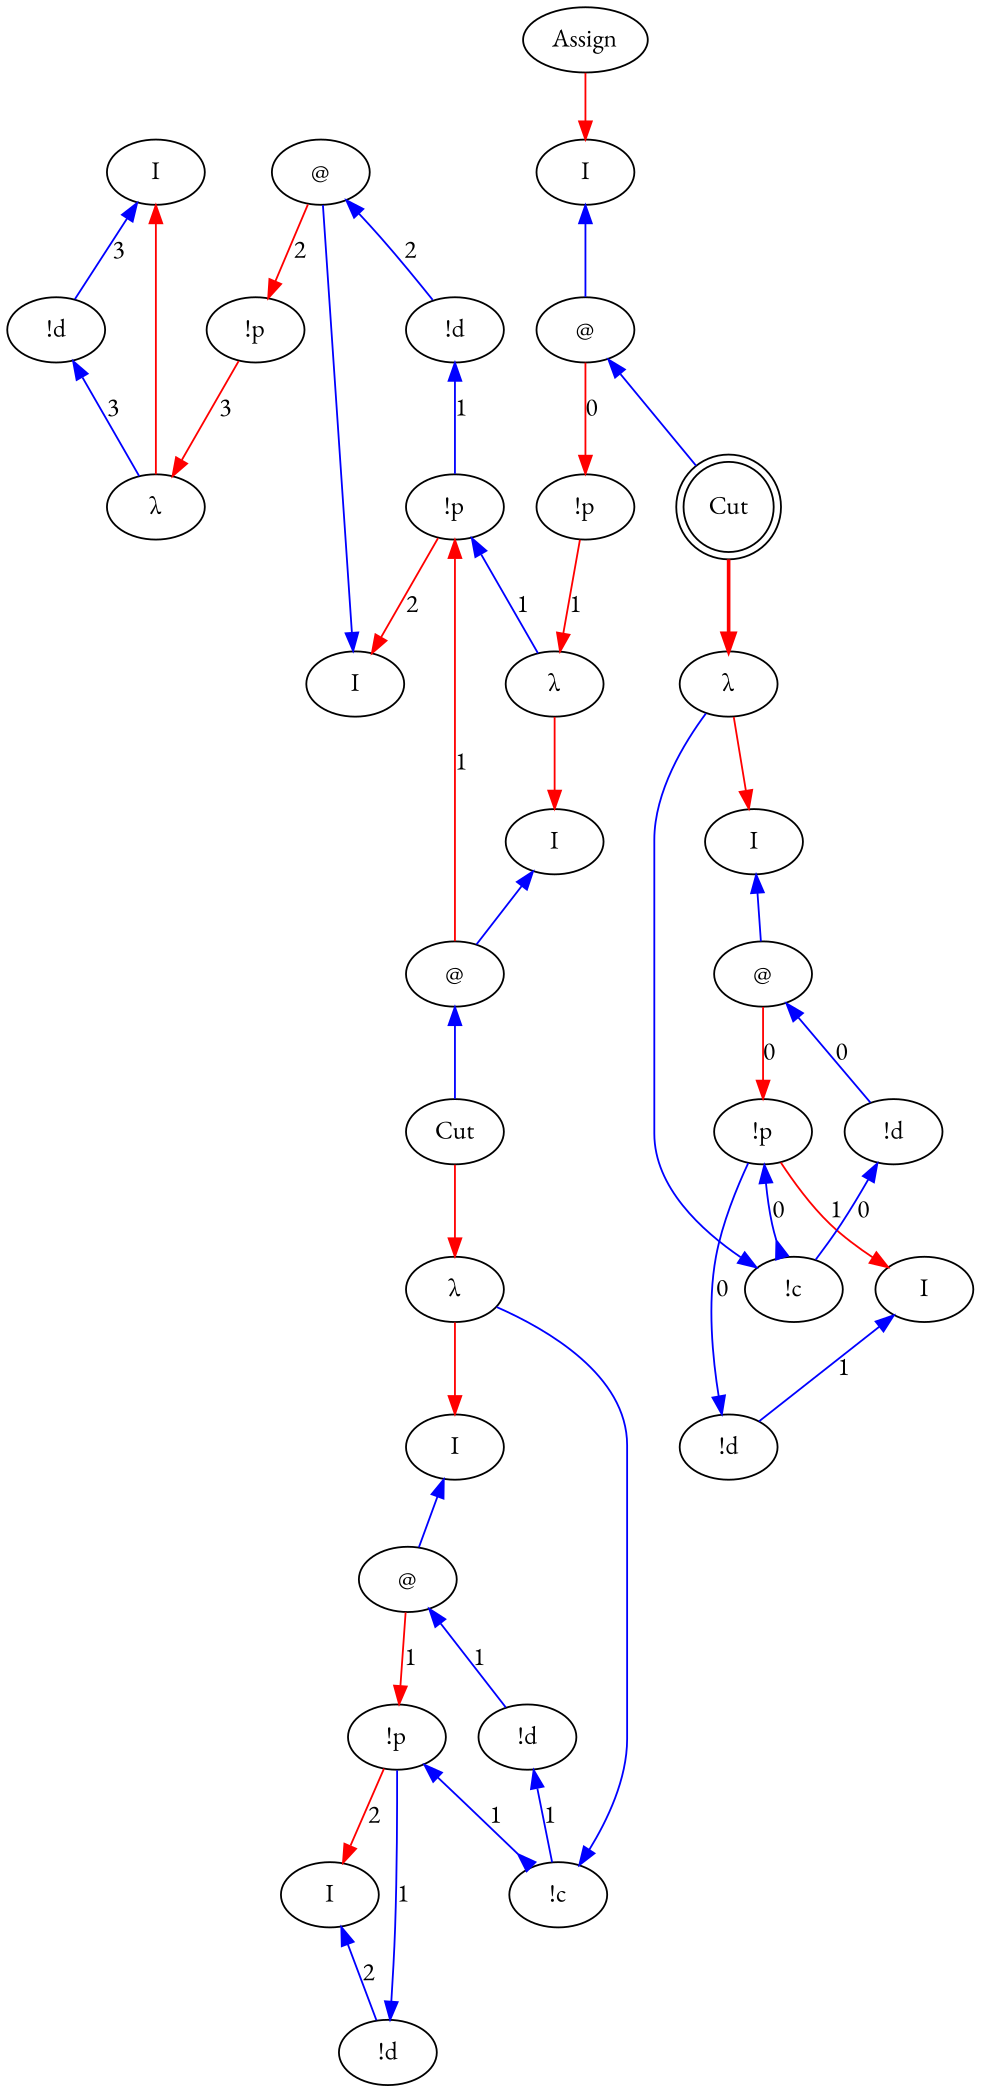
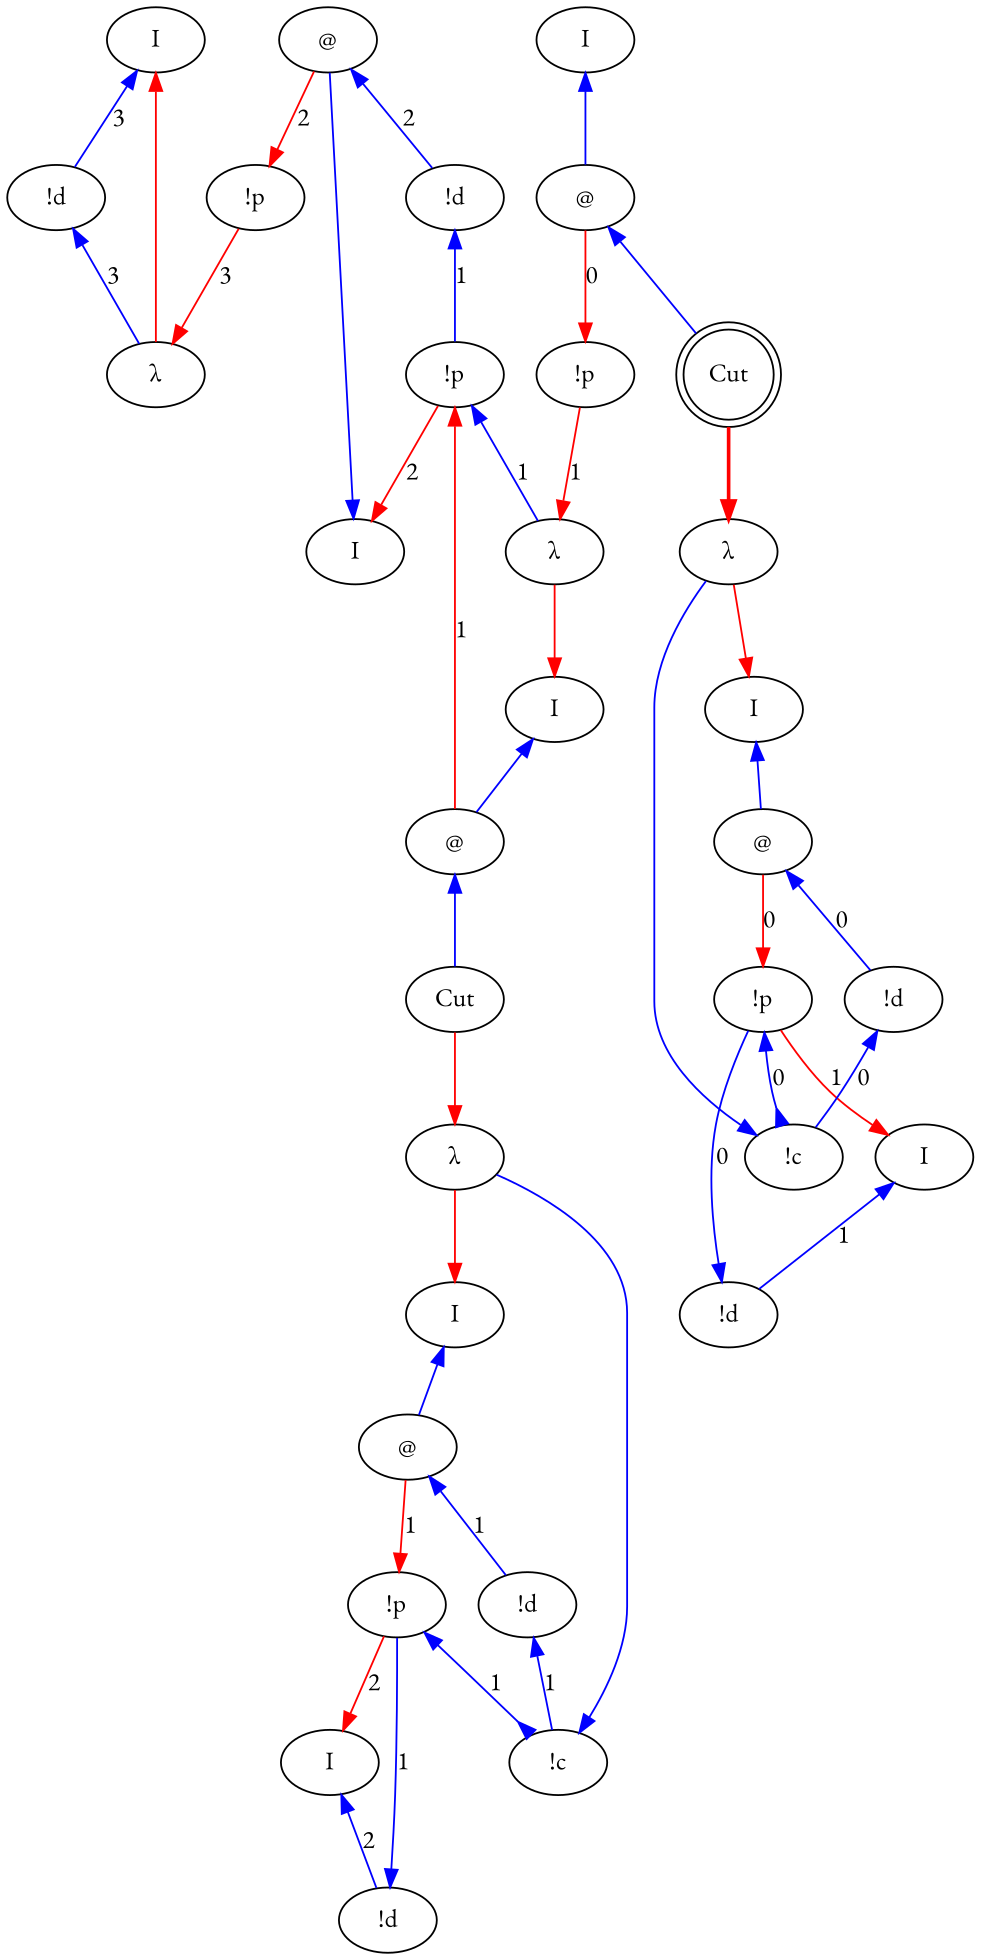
node "Assign": removed
